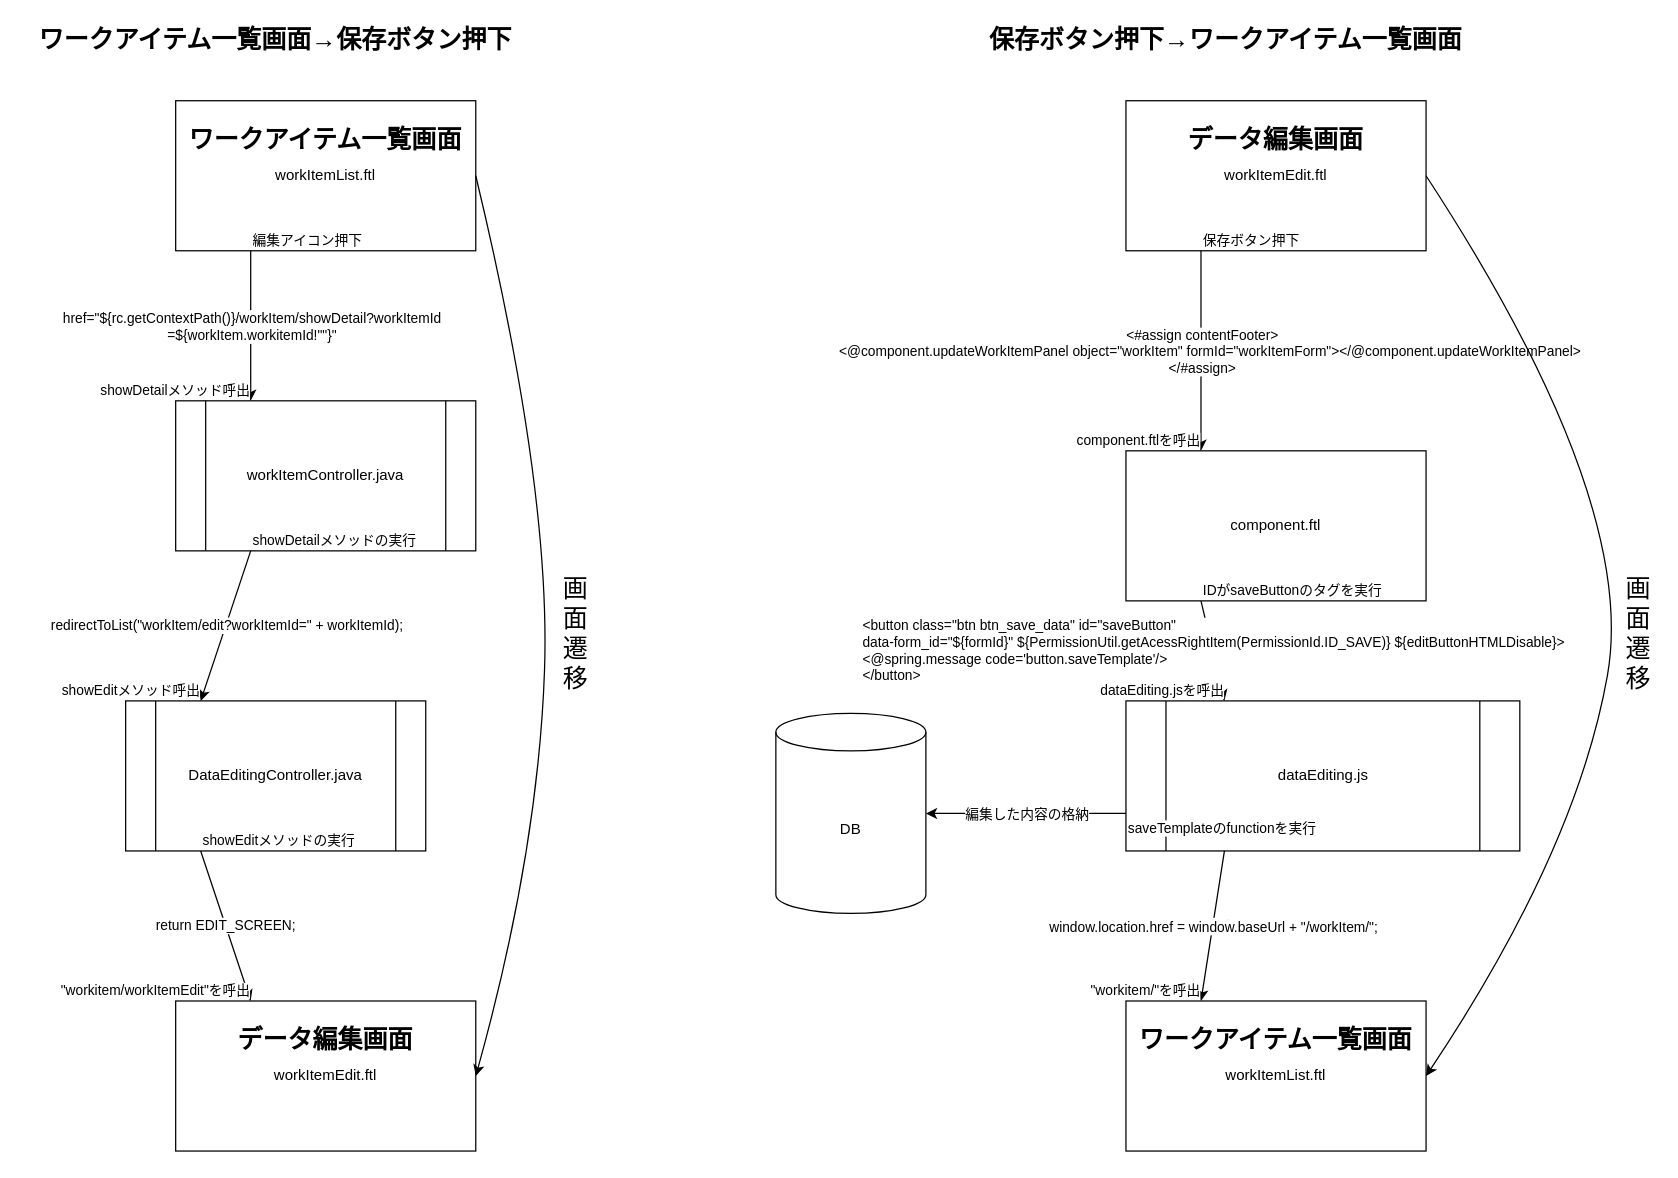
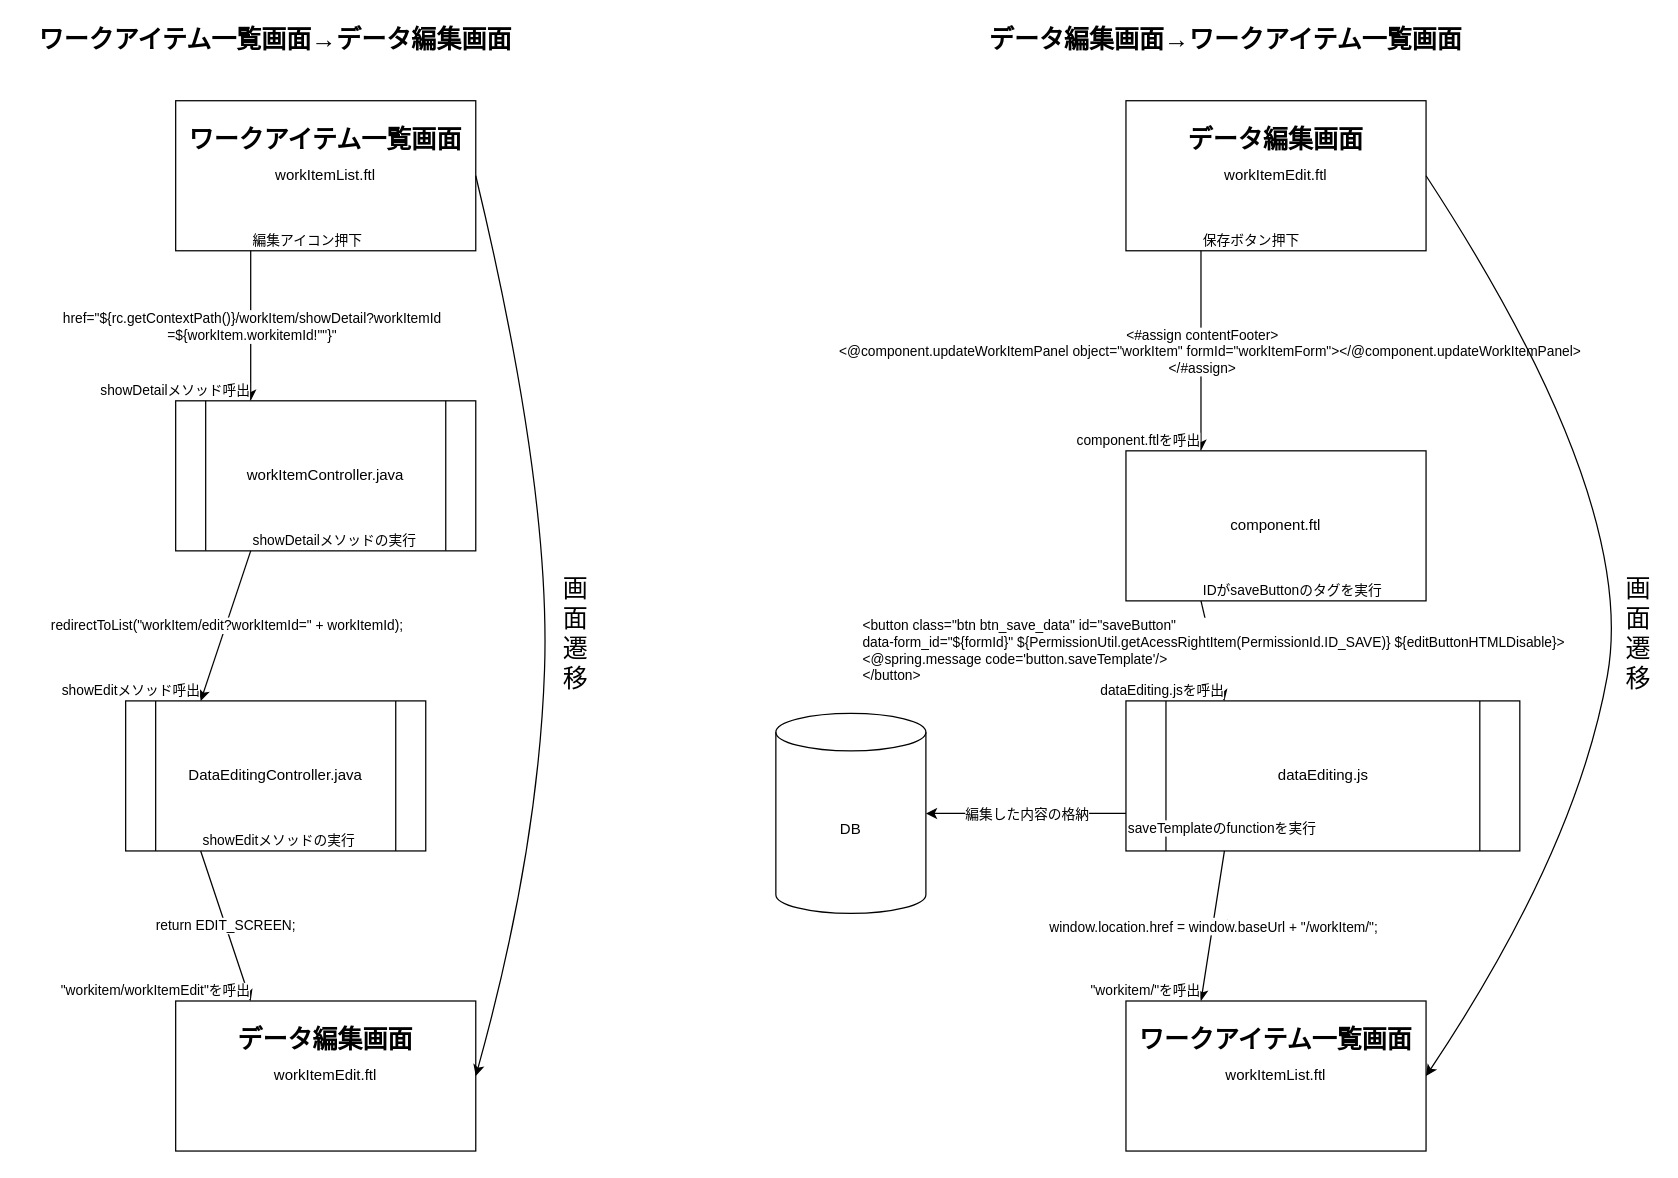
node "ワークアイテム一覧画面→保存ボタン押下": label "ワークアイテム一覧画面→保存ボタン押下" -> "ワークアイテム一覧画面→データ編集画面"
node "保存ボタン押下→ワークアイテム一覧画面": label "保存ボタン押下→ワークアイテム一覧画面" -> "データ編集画面→ワークアイテム一覧画面"
